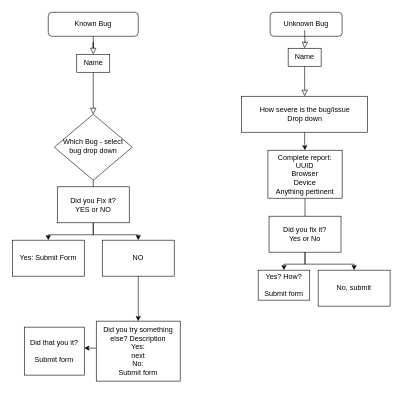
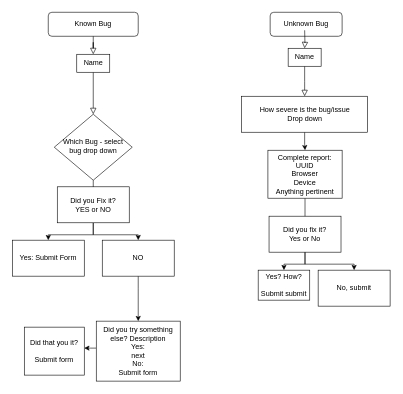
node "Yes? How? Submit form": label "Yes? How? Submit form" -> "Yes? How? Submit submit"
